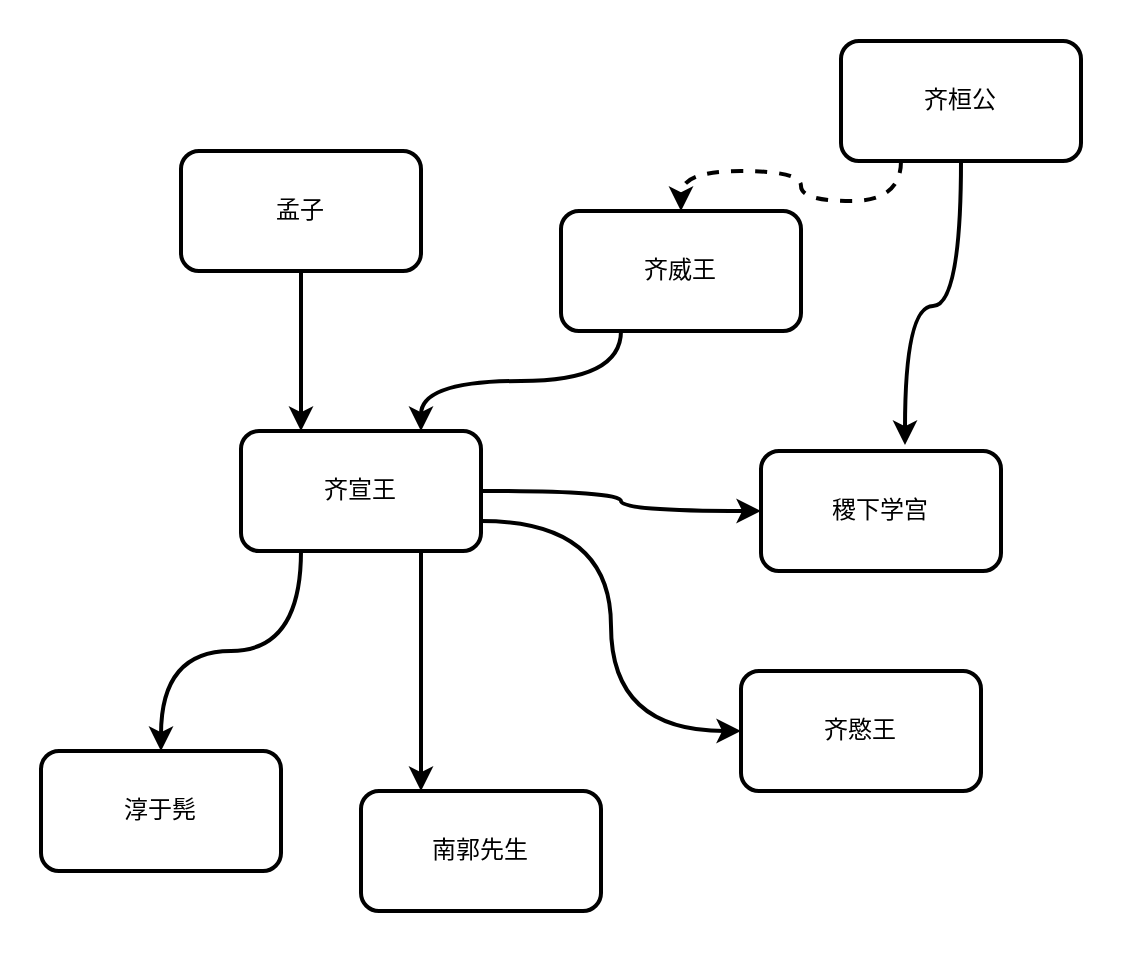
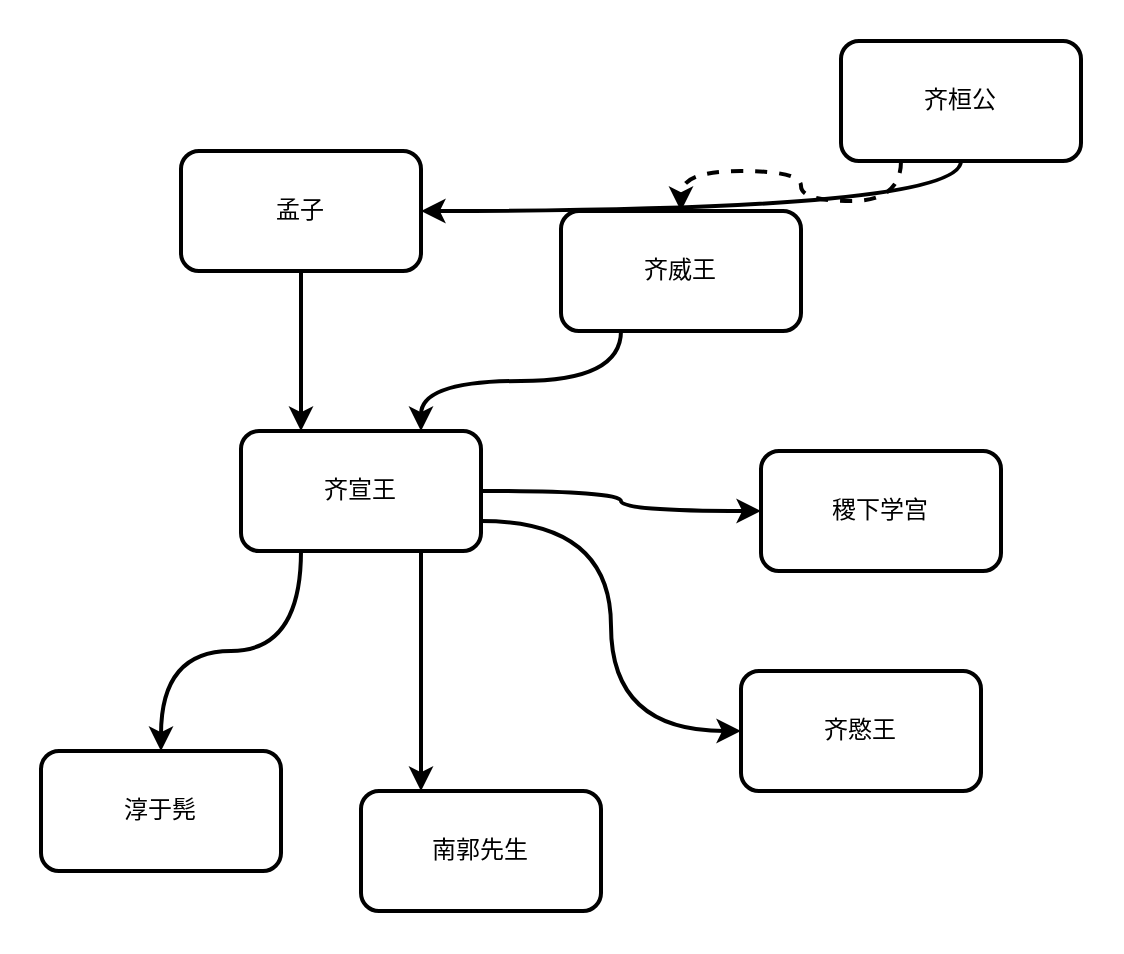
edge "齐桓公" -> "稷下学宫": now "齐桓公" -> "孟子"
